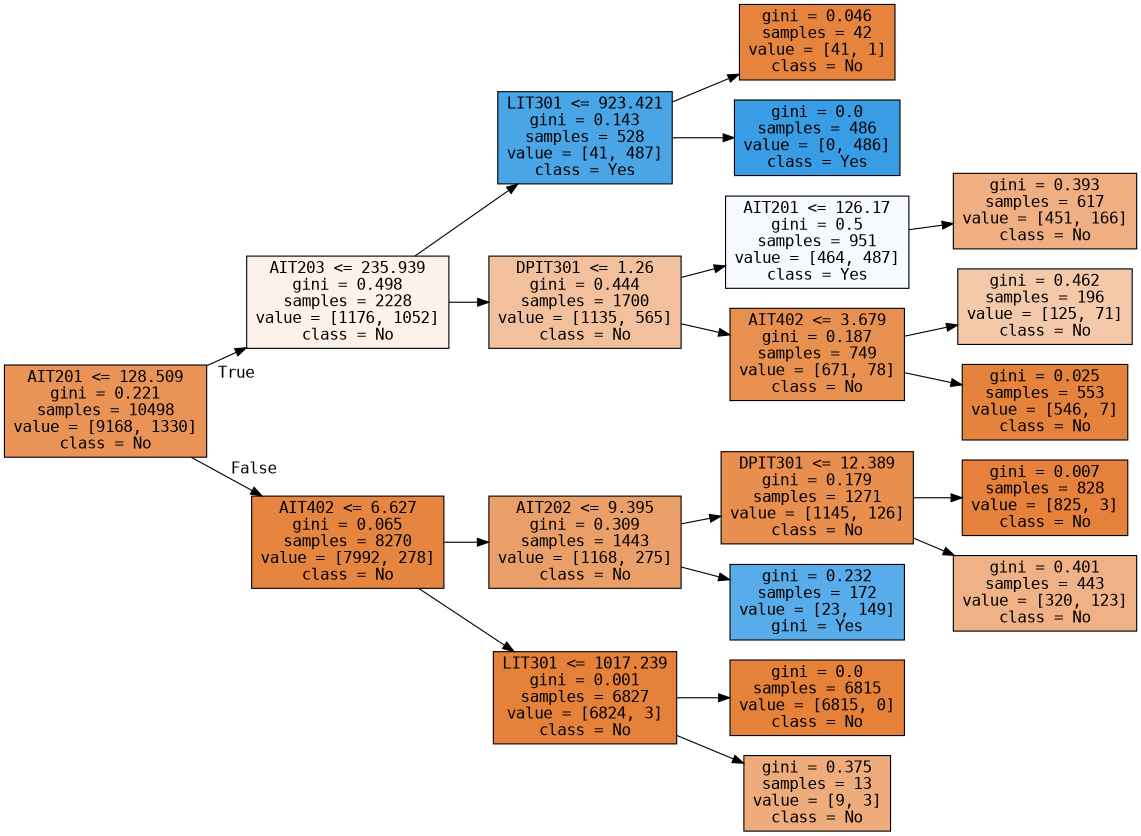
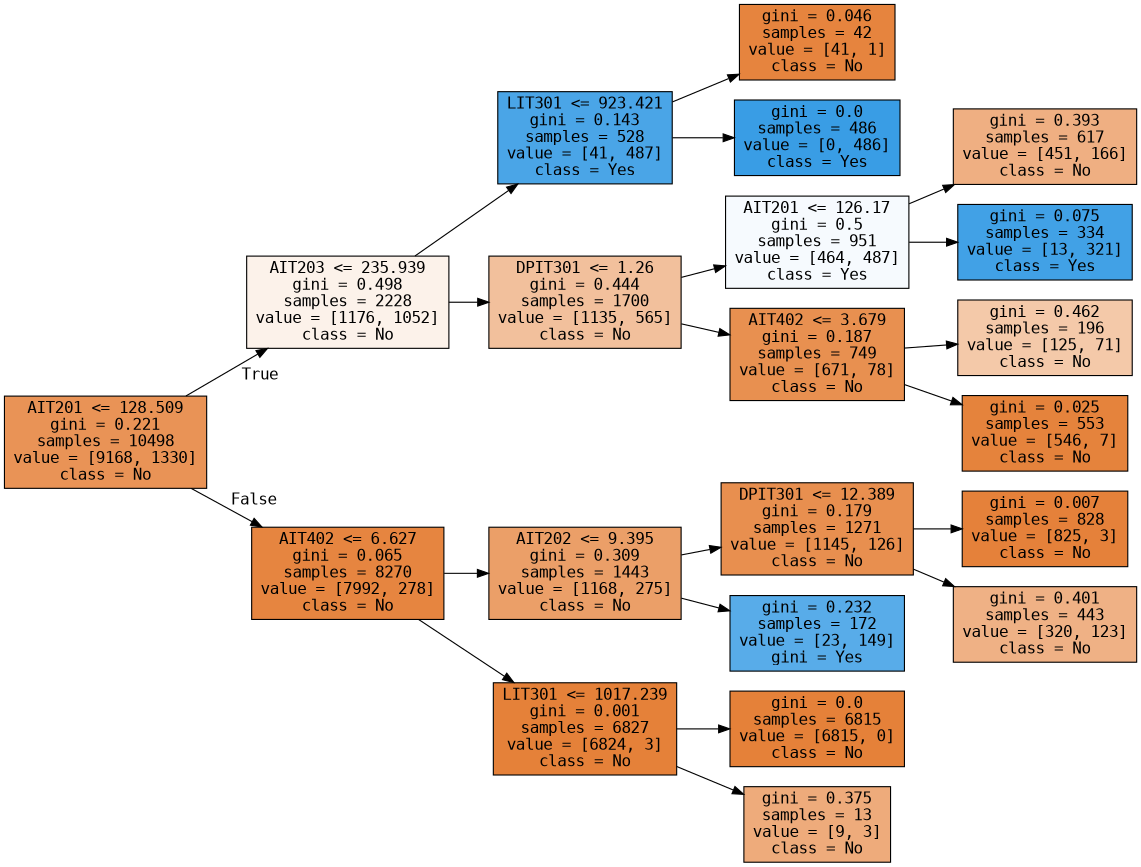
node "gini = 0.075 samples = 334 value = [13, 321] class = Yes": added
